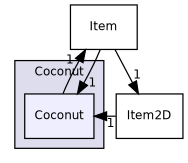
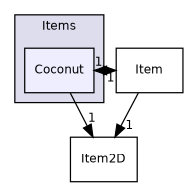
cluster "Coconut": label "Coconut" -> "Items"
edge "Item2D" -> "Coconut": reversed
